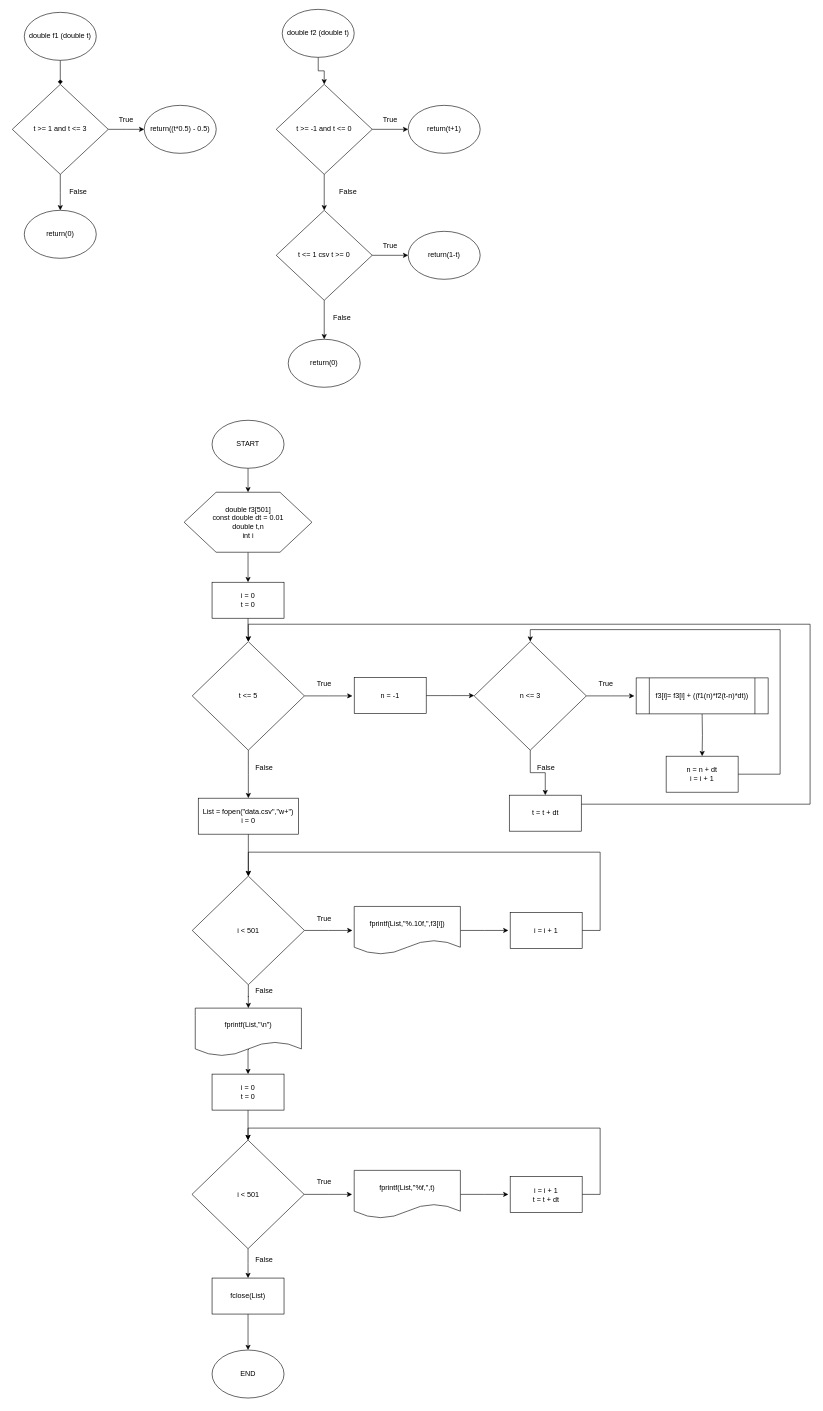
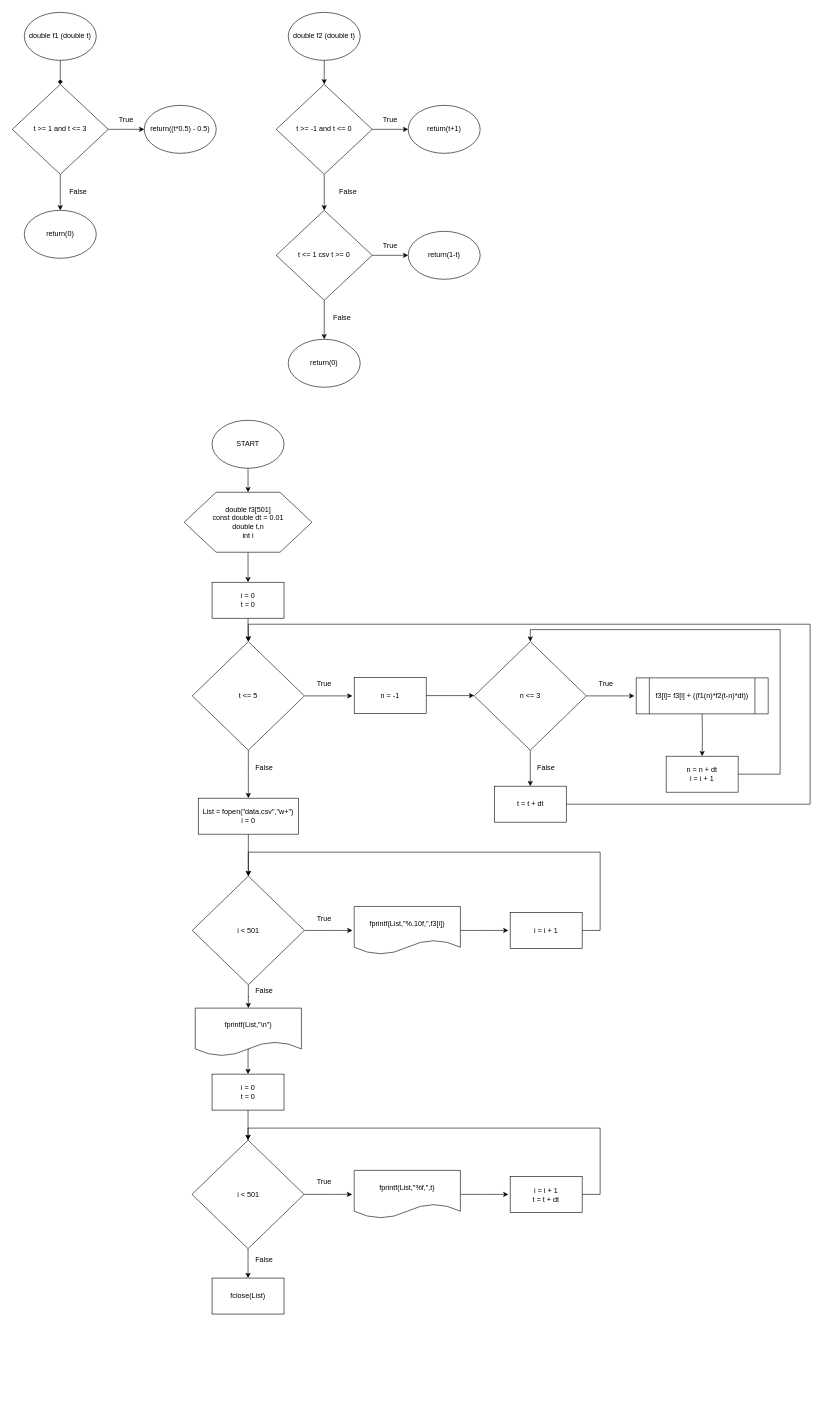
node "double f2 (double t)": moved (318, 33) -> (324, 36)
node "t = t + dt": moved (545, 813) -> (530, 804)
edge "fclose(List)" -> "END": removed
node "END": removed
